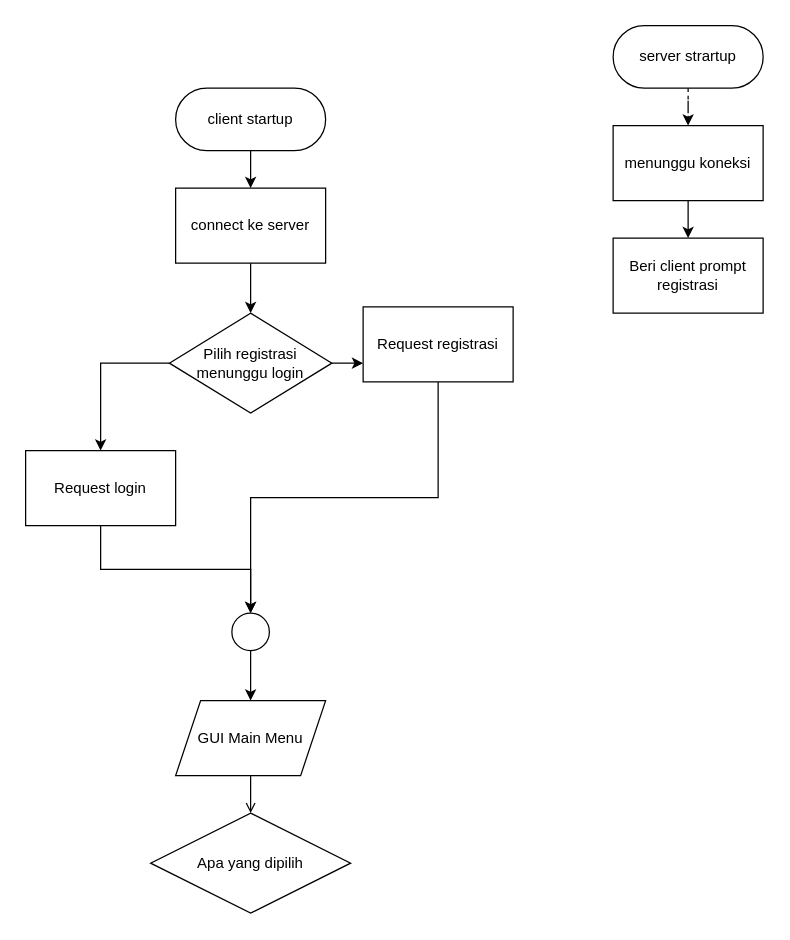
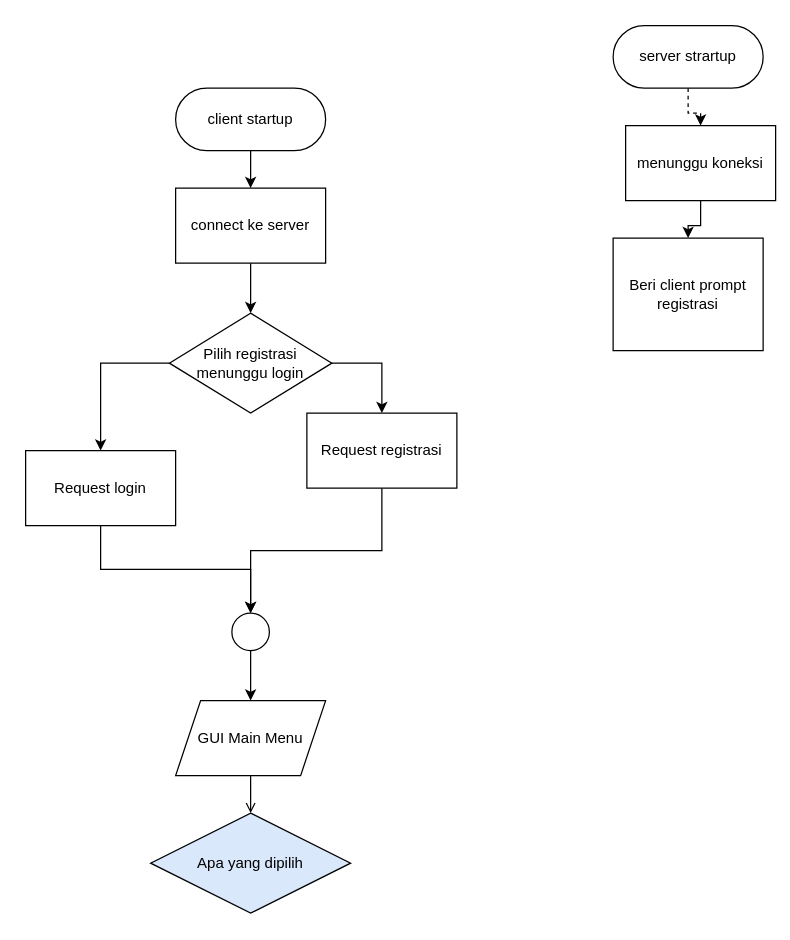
node "menunggu koneksi": moved (688, 163) -> (701, 163)
node "Beri client prompt registrasi": size 150x75 -> 150x113
node "Request registrasi": moved (438, 344) -> (382, 451)
node "Apa yang dipilih": fillcolor #ffffff -> #dae8fc
